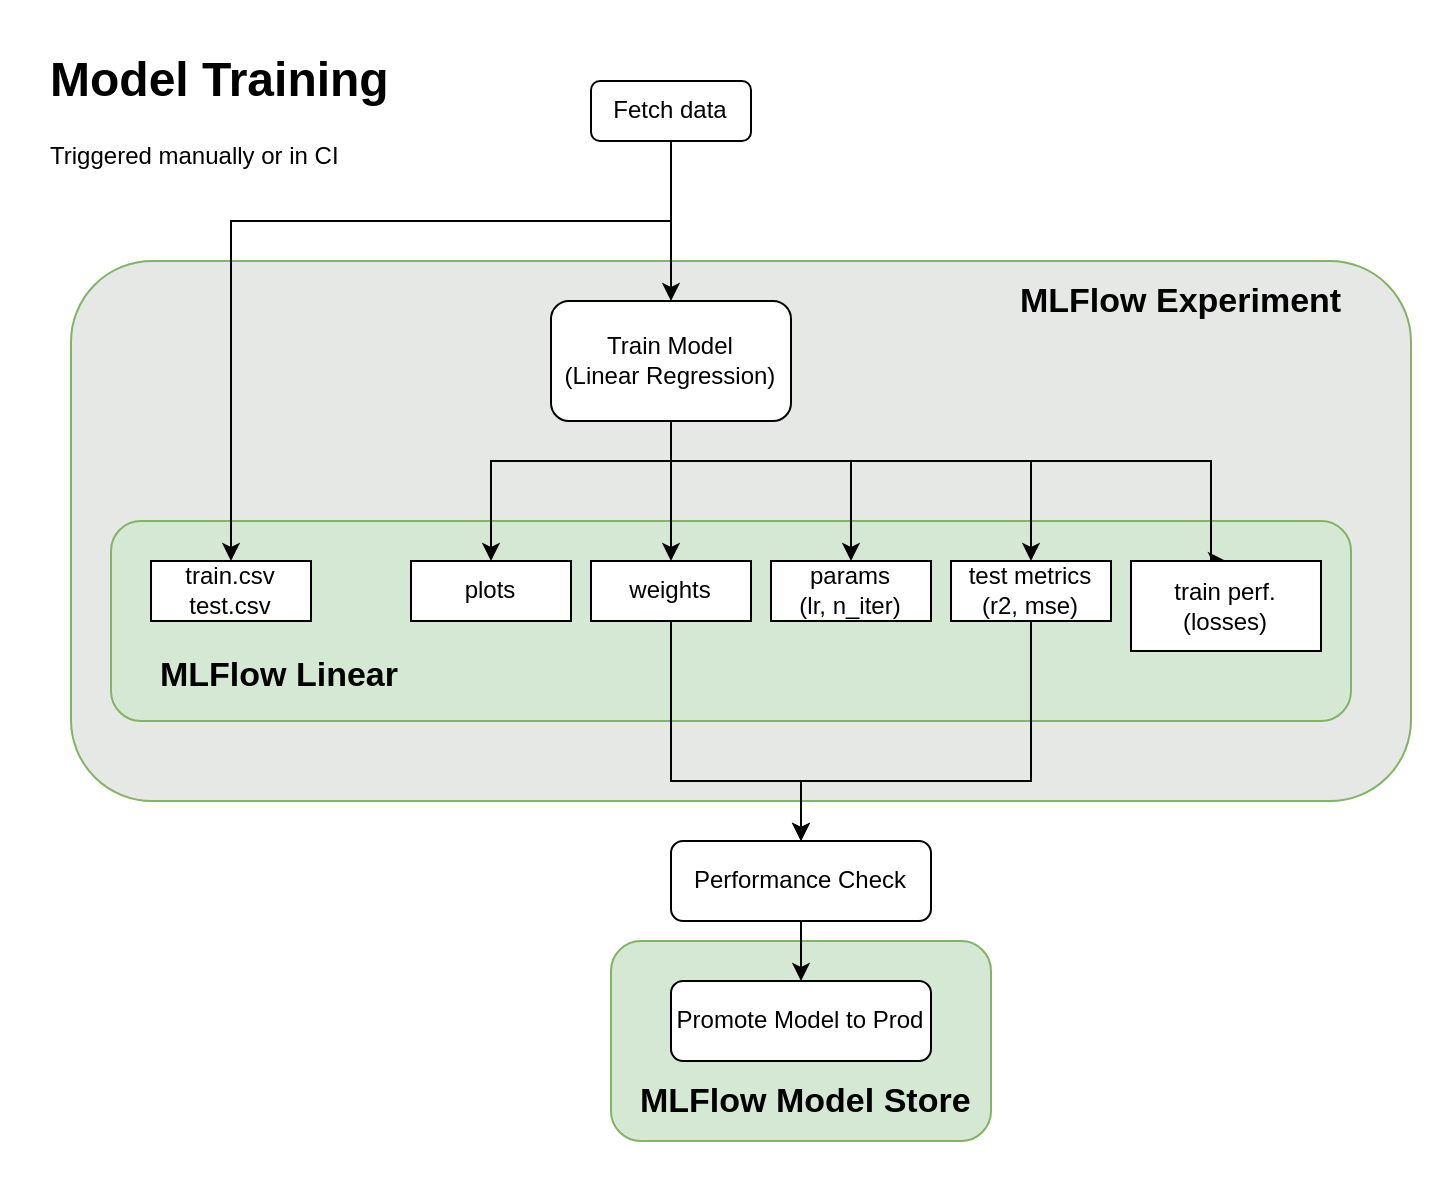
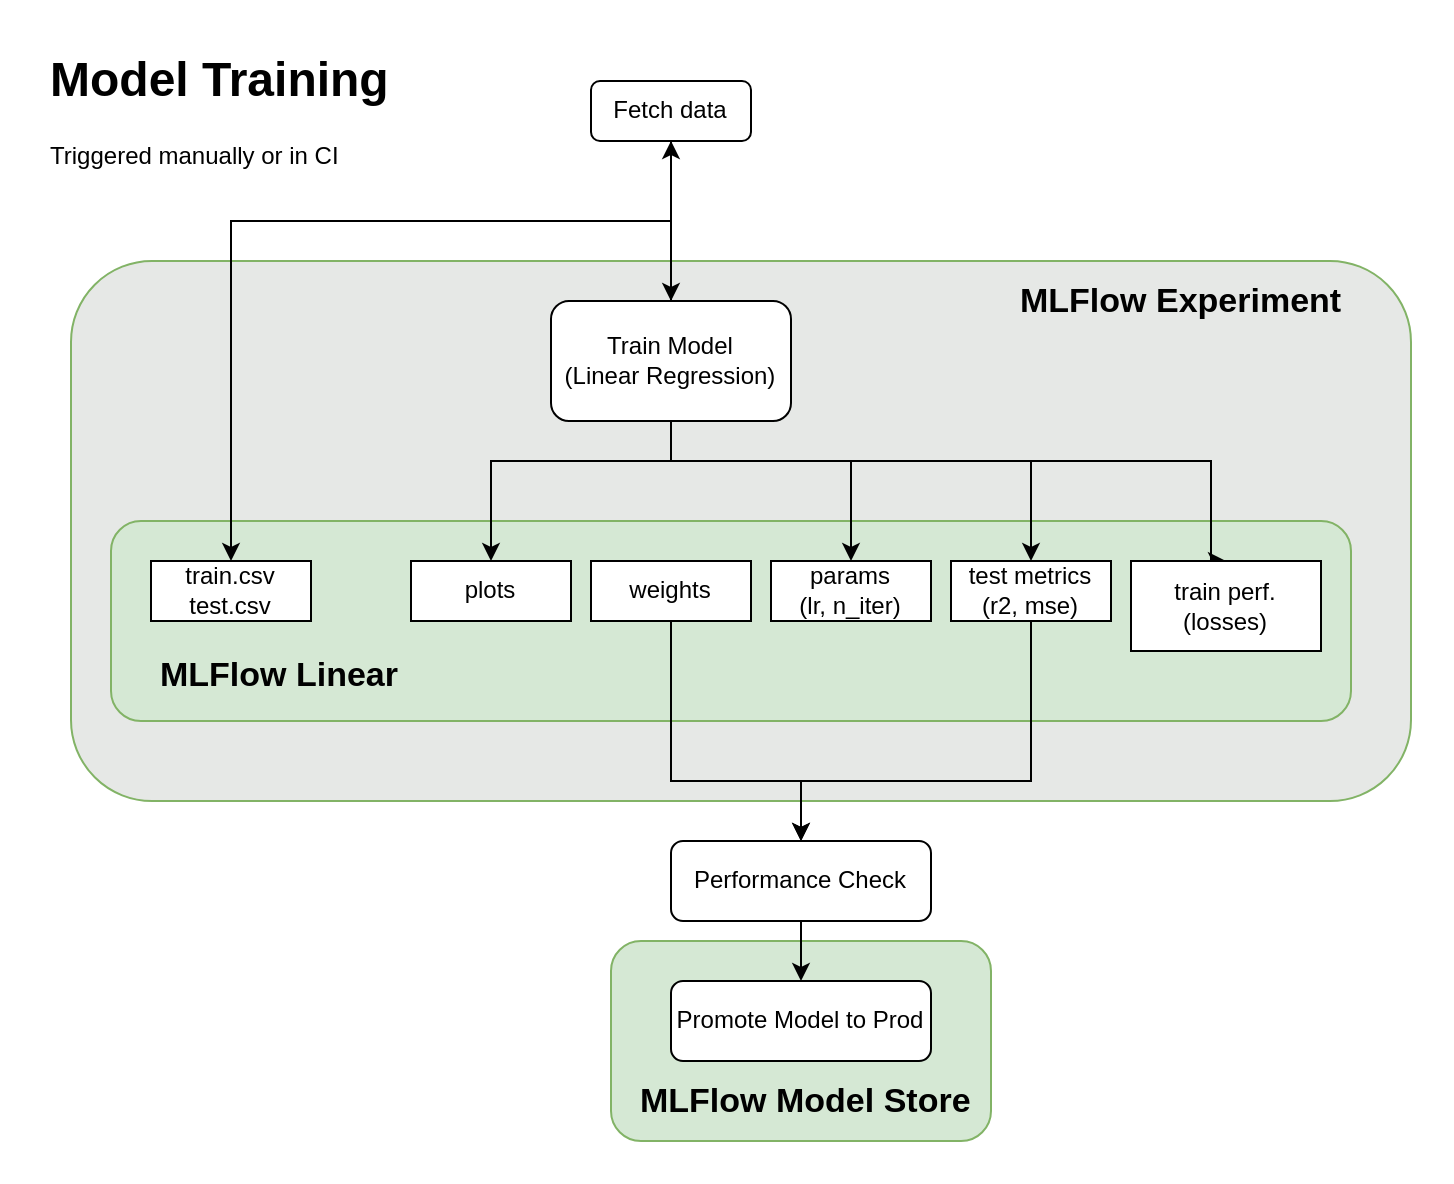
edge "Train Model (Linear Regression)" -> "weights": now "Train Model (Linear Regression)" -> "Fetch data"
